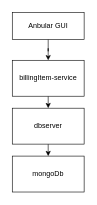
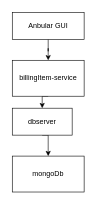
node "dbserver": size 72x36 -> 60x27
